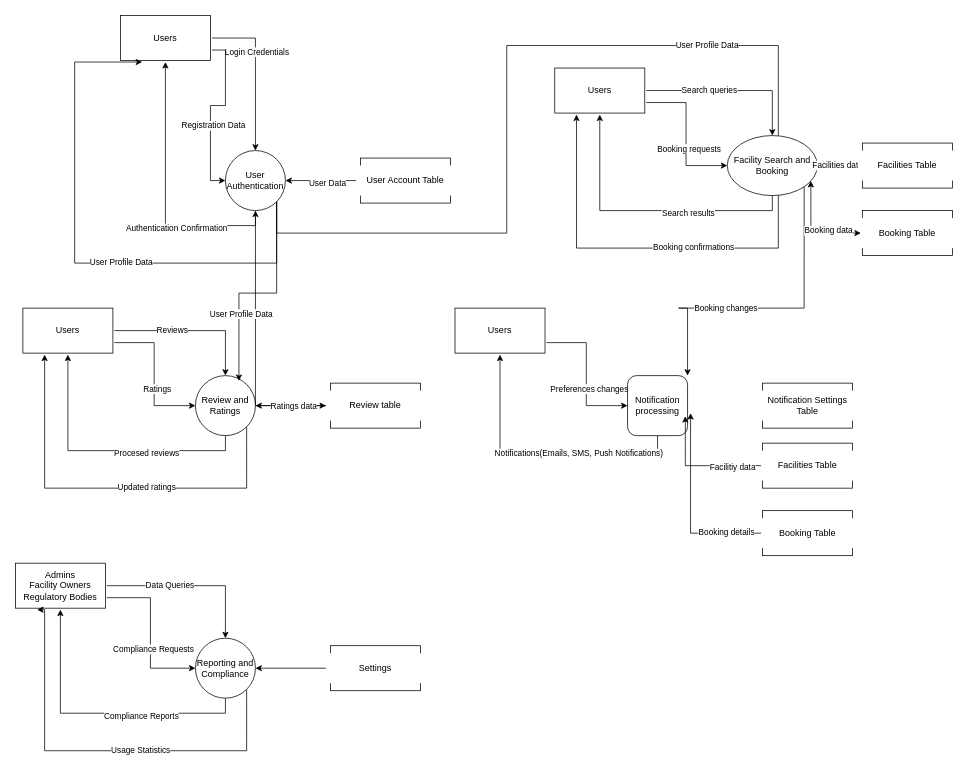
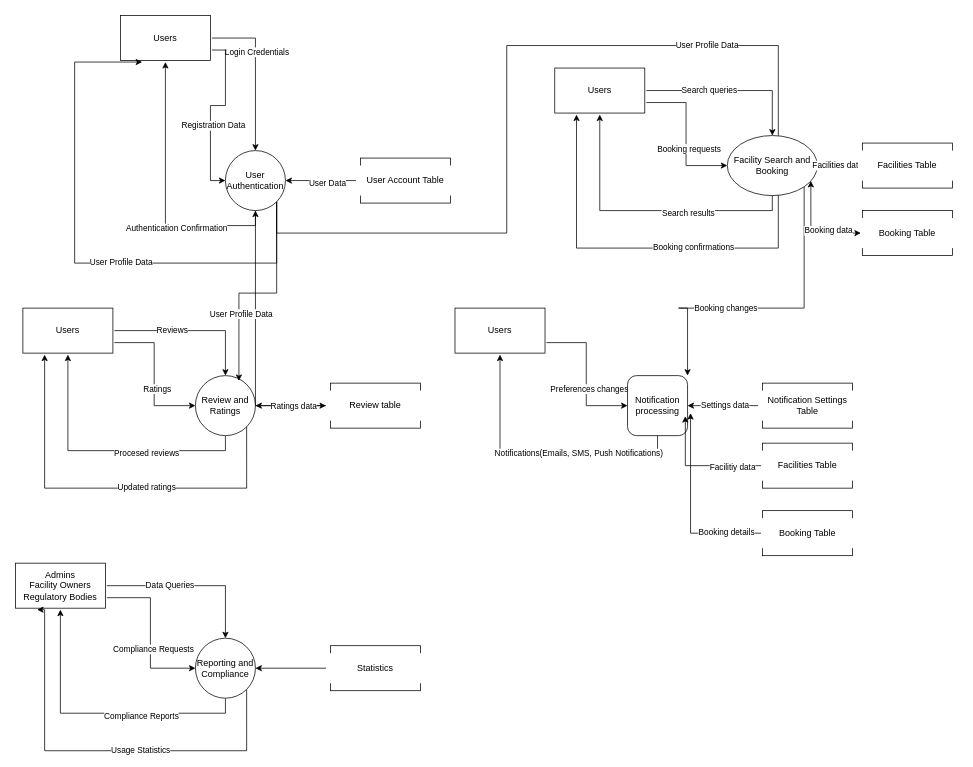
edge "Notification Settings Table" -> "Notification processing": added, label "Settings data"
node "Settings": label "Settings" -> "Statistics"
